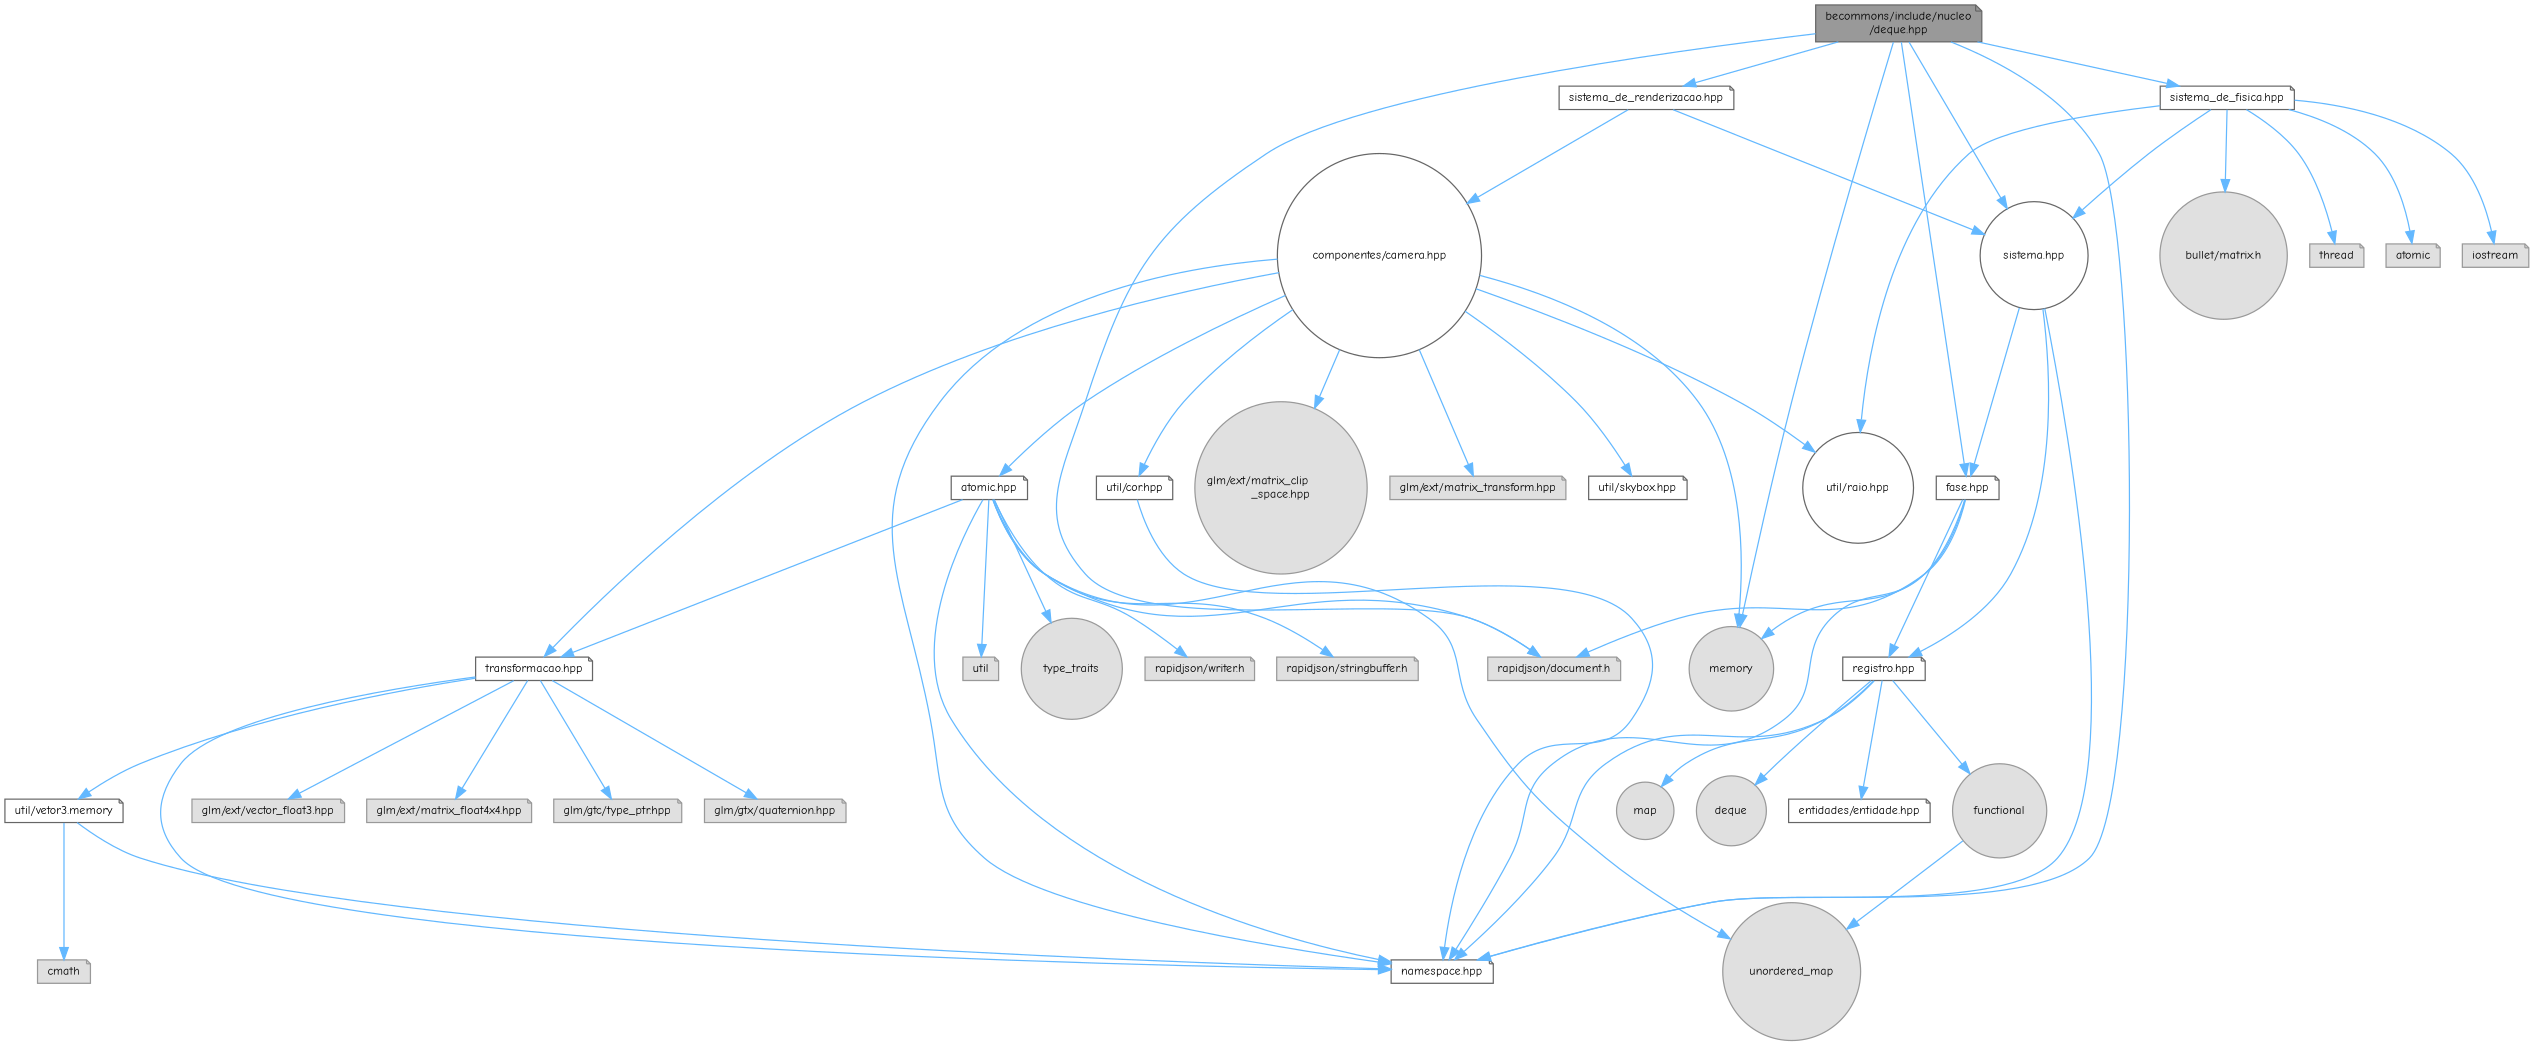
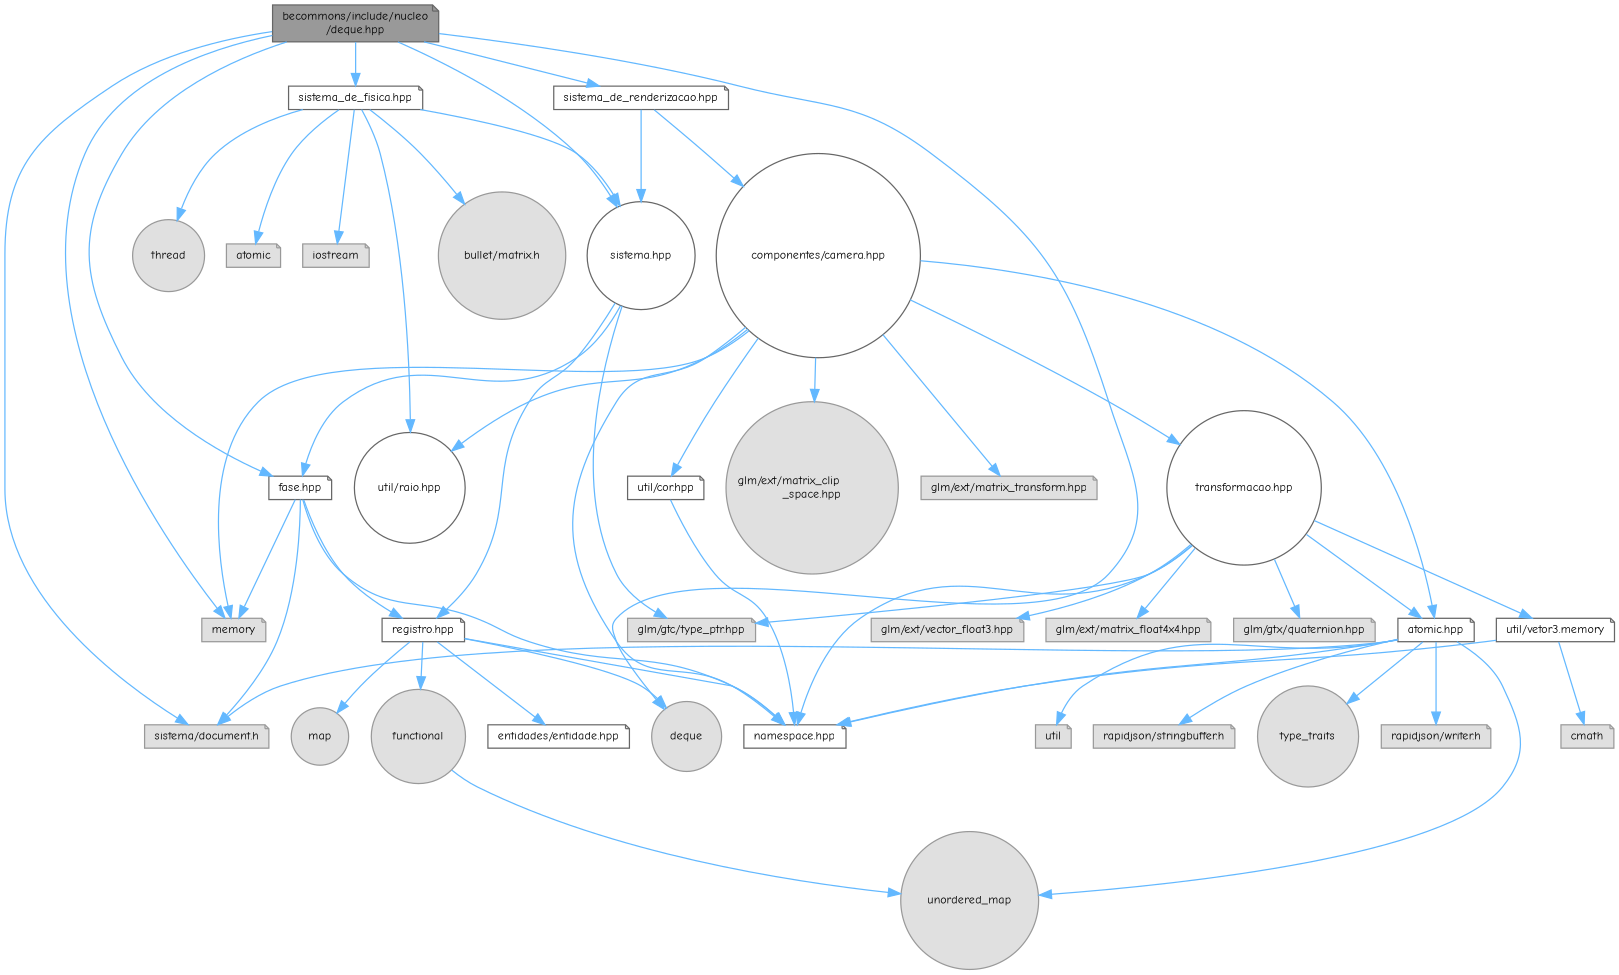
node "thread": shape note -> circle
node "util/skybox.hpp": removed
edge "atomic.hpp" -> "transformacao.hpp": reversed
node "transformacao.hpp": shape note -> circle
node "rapidjson/document.h": label "rapidjson/document.h" -> "sistema/document.h"
node "memory": shape circle -> note
edge "becommons/include/nucleo /deque.hpp" -> "namespace.hpp": now "becommons/include/nucleo /deque.hpp" -> "deque"
edge "sistema.hpp" -> "namespace.hpp": now "sistema.hpp" -> "glm/gtc/type_ptr.hpp"
